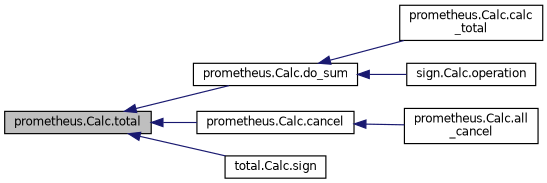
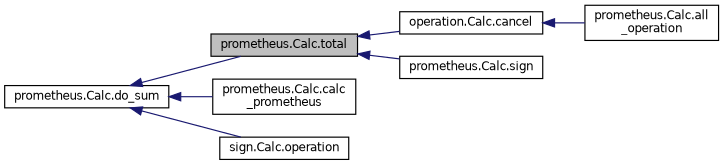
node "prometheus.Calc.calc _total": label "prometheus.Calc.calc _total" -> "prometheus.Calc.calc _prometheus"
edge "prometheus.Calc.do_sum" -> "prometheus.Calc.total": reversed
node "prometheus.Calc.cancel": label "prometheus.Calc.cancel" -> "operation.Calc.cancel"
node "prometheus.Calc.all _cancel": label "prometheus.Calc.all _cancel" -> "prometheus.Calc.all _operation"
node "total.Calc.sign": label "total.Calc.sign" -> "prometheus.Calc.sign"
